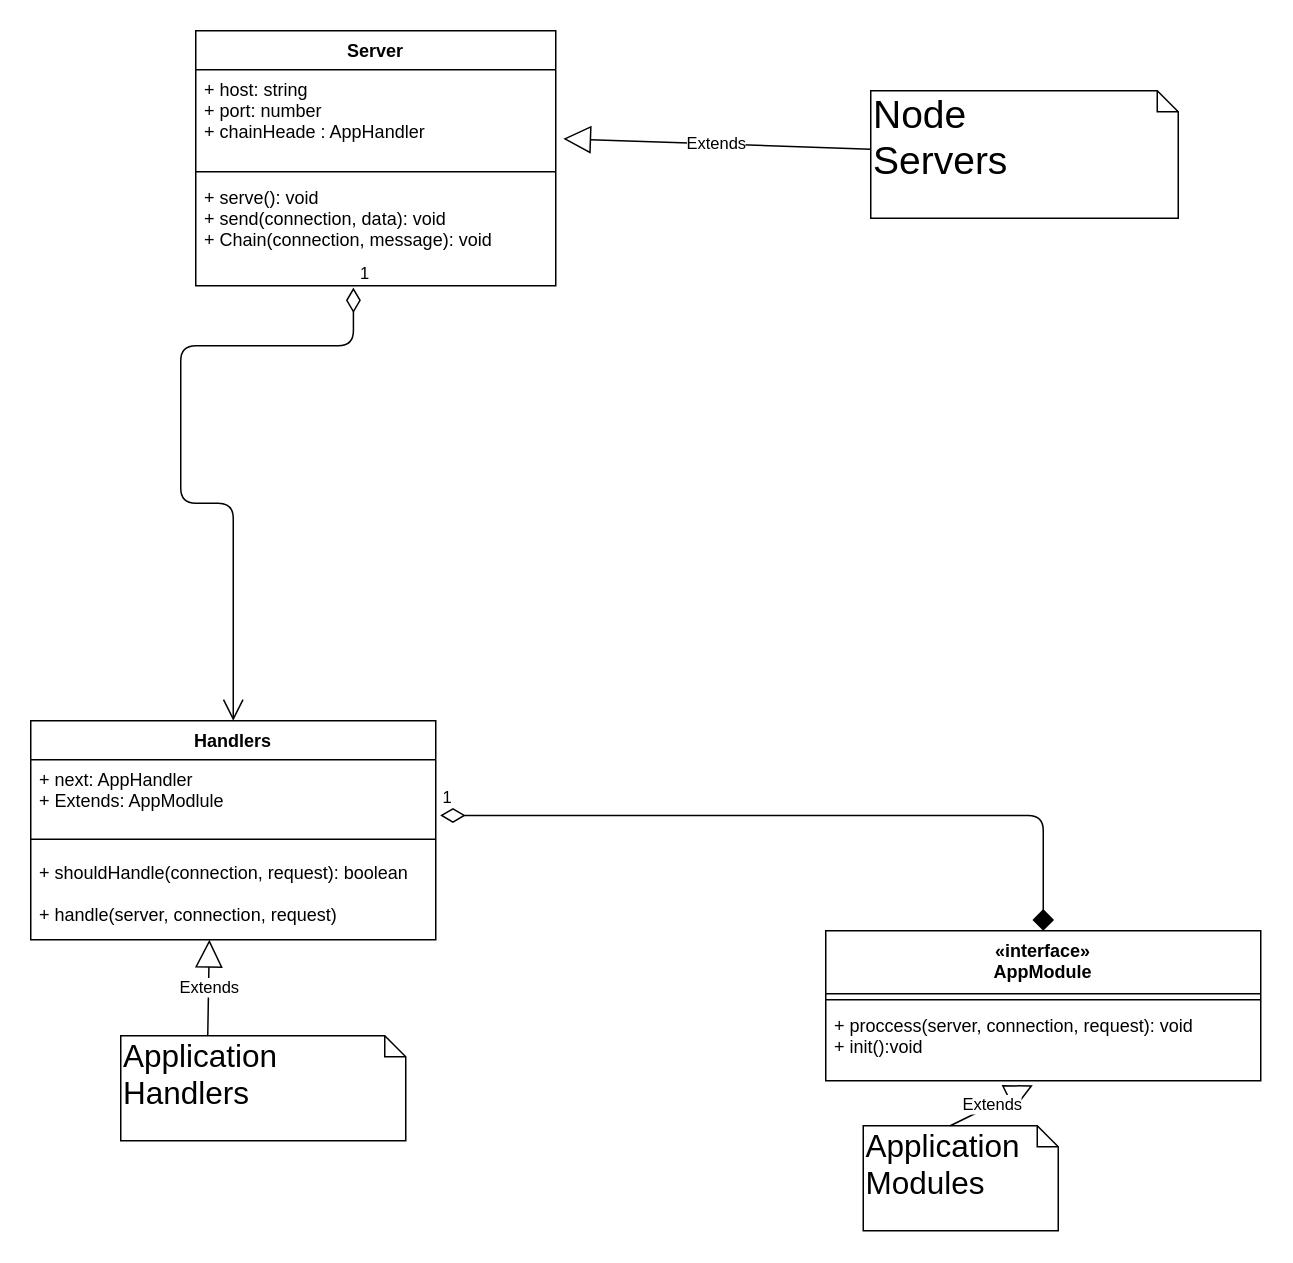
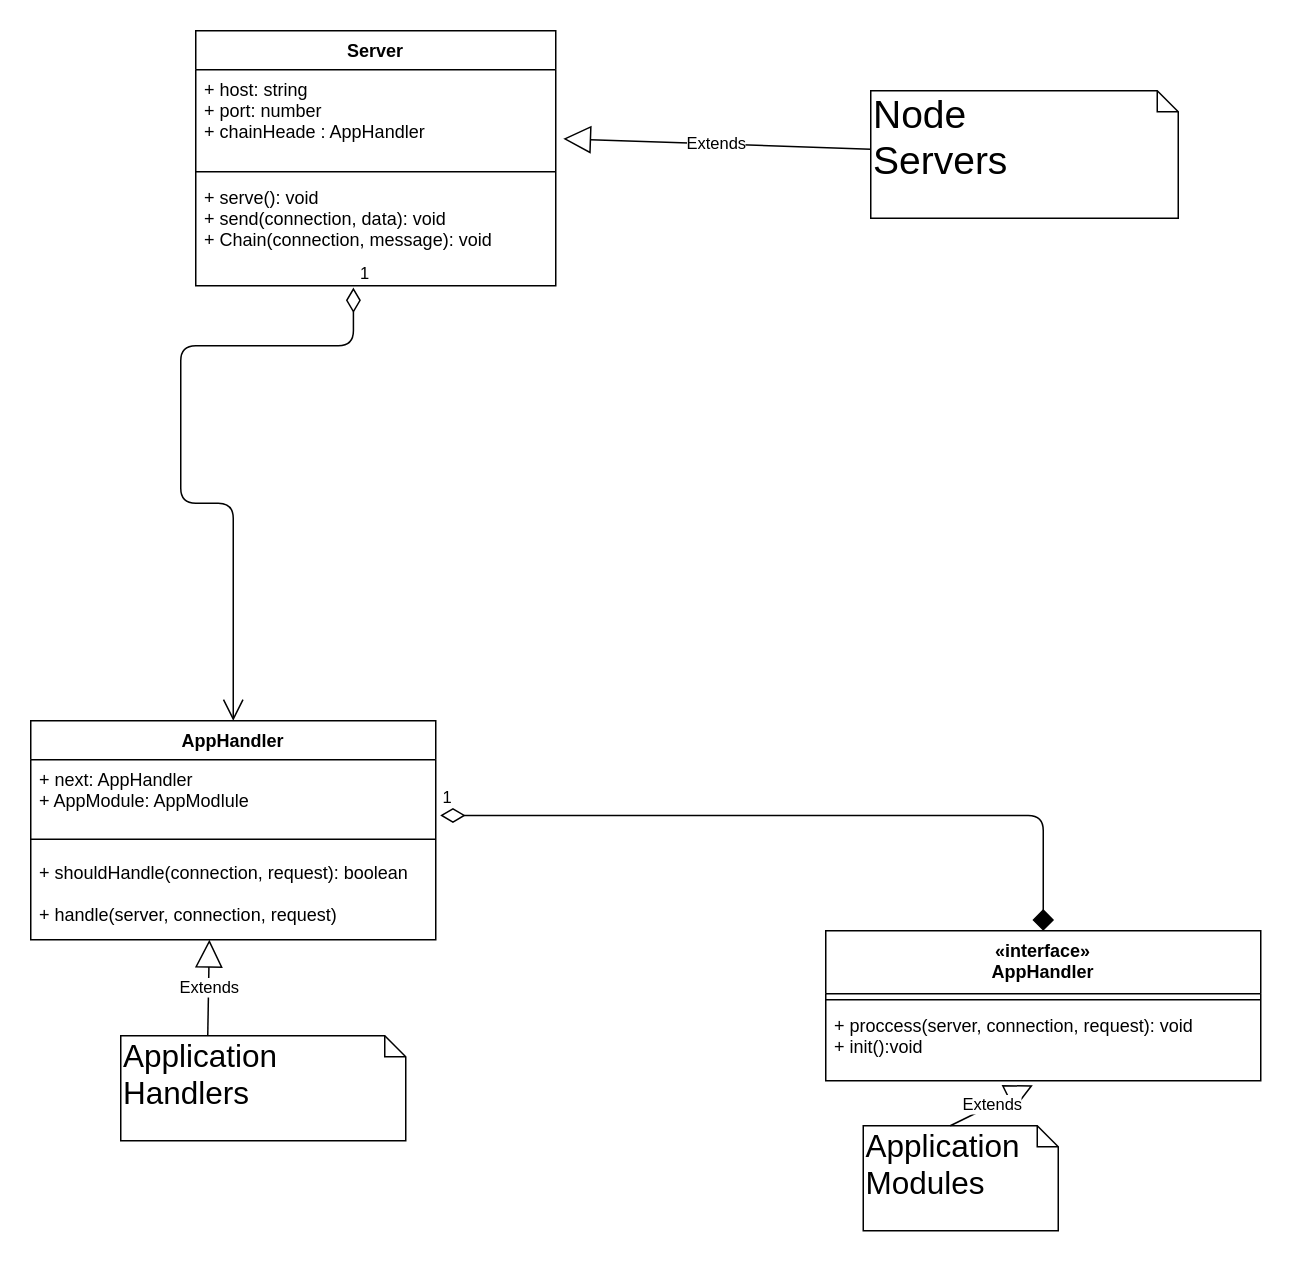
node "Handlers": label "Handlers" -> "AppHandler"
node "+ next: AppHandler + Extends: AppModlule": label "+ next: AppHandler + Extends: AppModlule" -> "+ next: AppHandler + AppModule: AppModlule"
node "«interface» AppModule": label "«interface» AppModule" -> "«interface» AppHandler"
